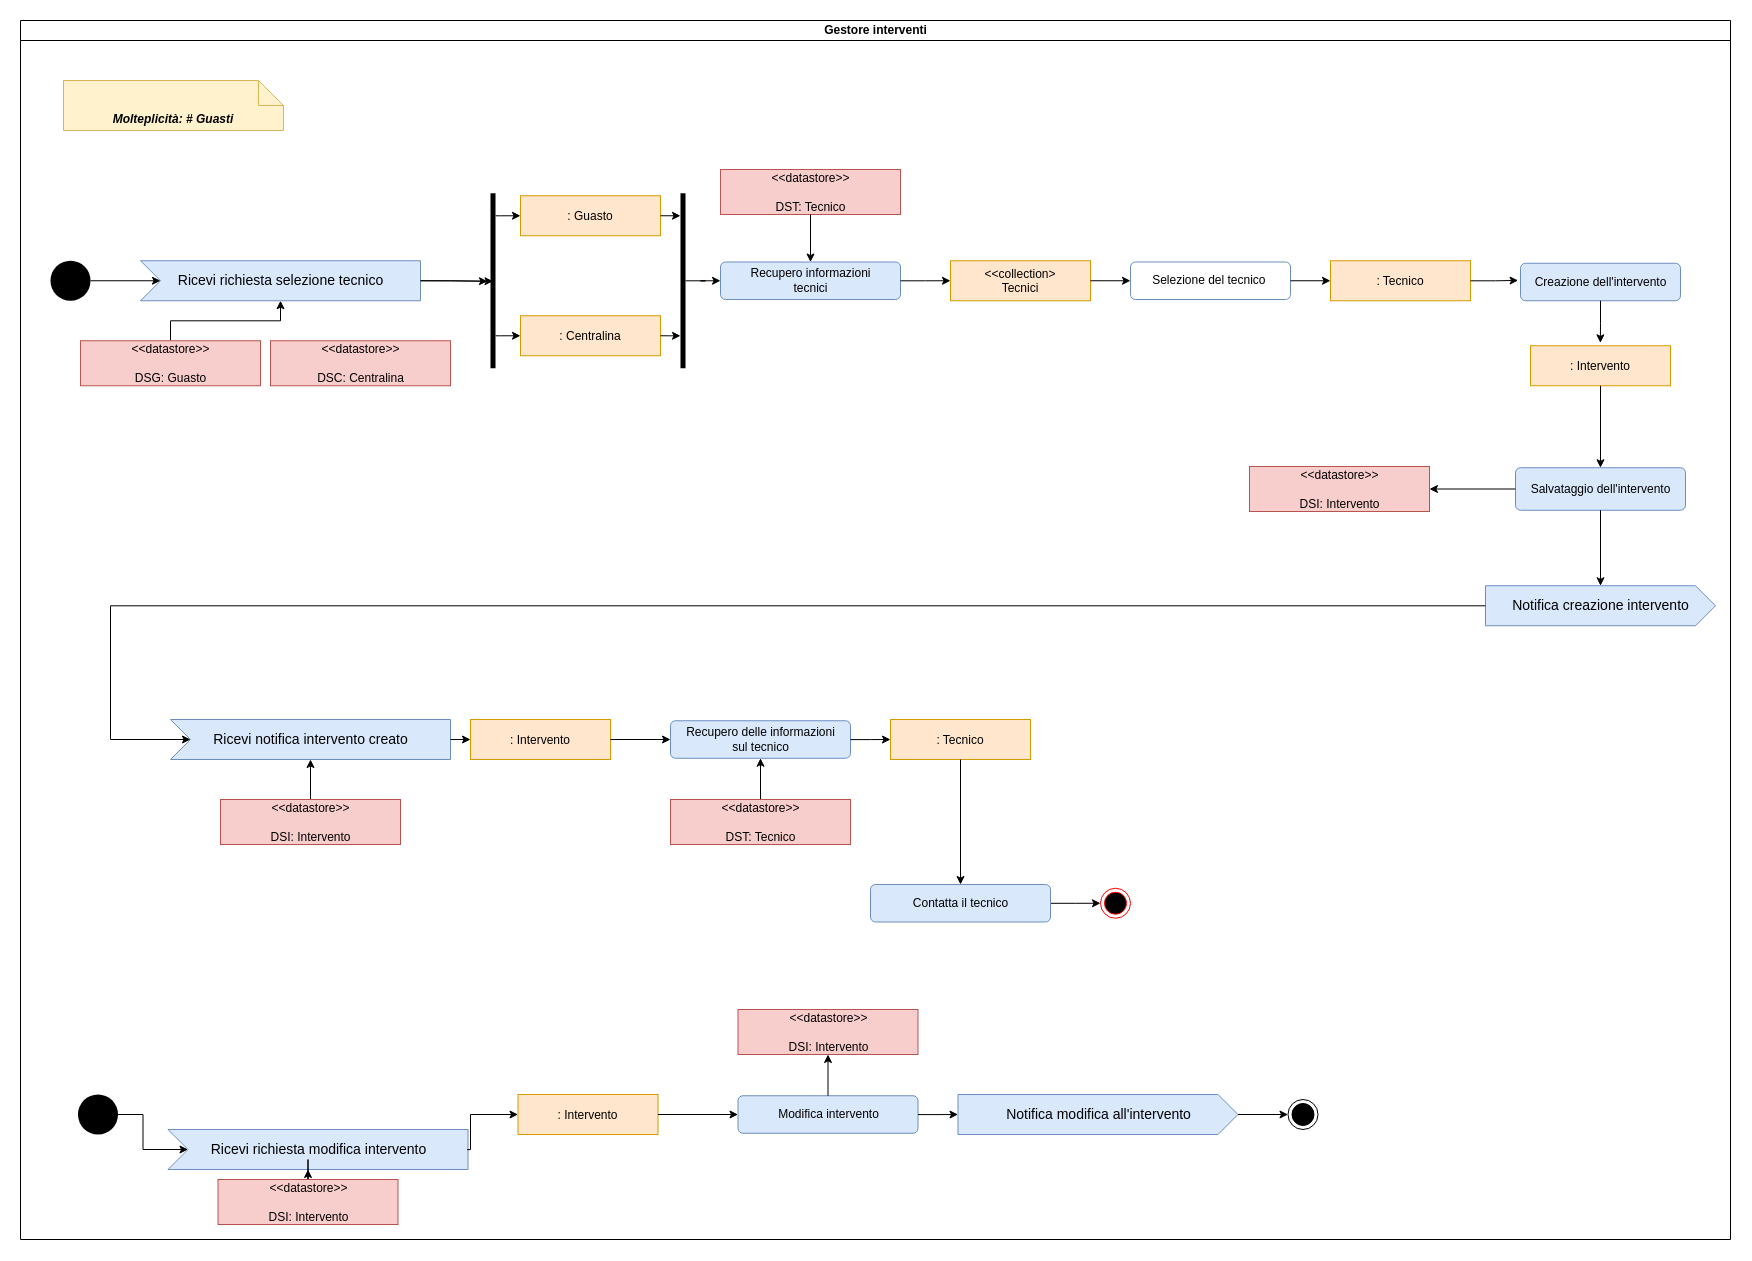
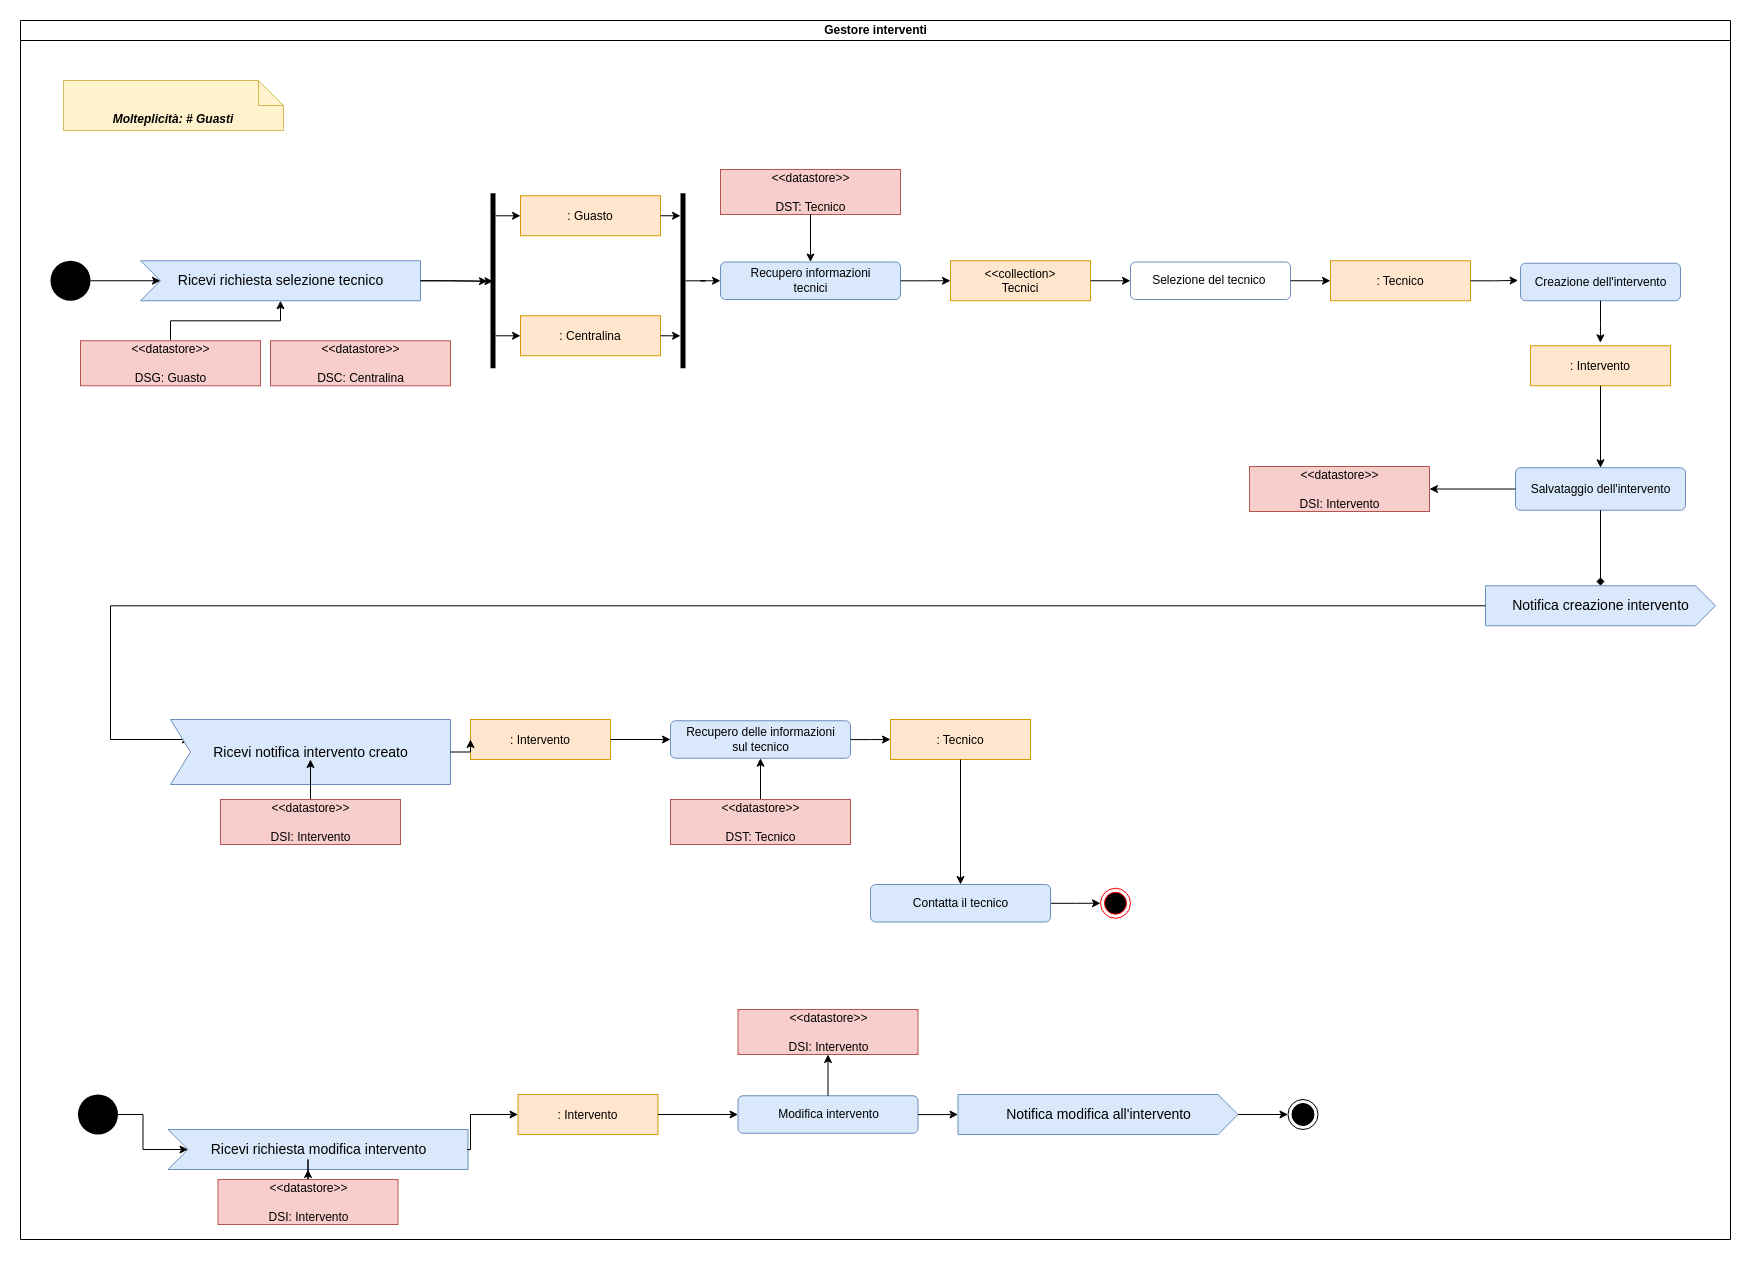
edge "Salvataggio dell'intervento" -> "Notifica creazione intervento": arrowhead classic -> diamond
node "Ricevi notifica intervento creato": size 280x40 -> 280x65
